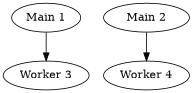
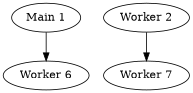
node "Main 2": label "Main 2" -> "Worker 2"
node "Worker 3": label "Worker 3" -> "Worker 6"
node "Worker 4": label "Worker 4" -> "Worker 7"
